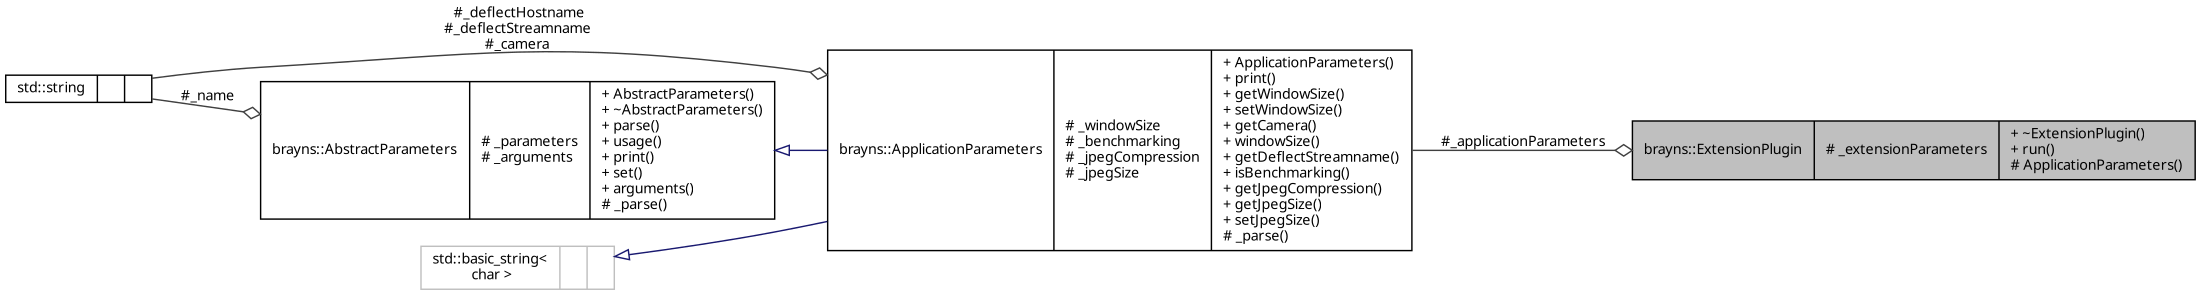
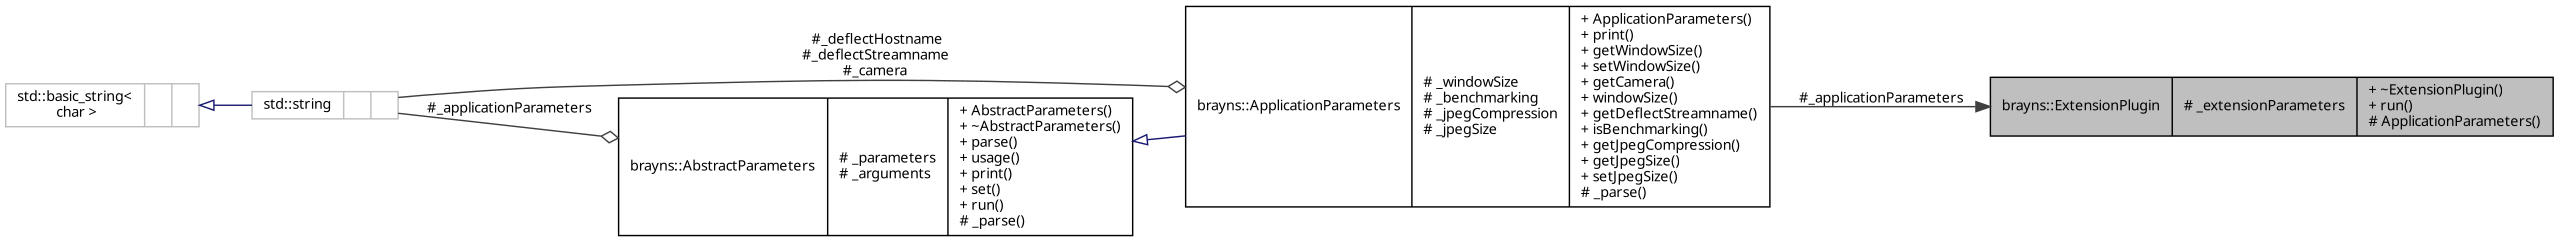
node "std::string": color black -> grey75
edge "std::string" -> "brayns::AbstractParameters": label " #_name" -> " #_applicationParameters"
edge "brayns::ApplicationParameters" -> "brayns::ExtensionPlugin": arrowhead odiamond -> normal
node "brayns::AbstractParameters": text "+ arguments()" -> "+ run()"
edge "brayns::ApplicationParameters" -> "std::basic_string<": now "std::string" -> "std::basic_string<"
